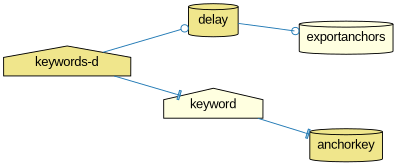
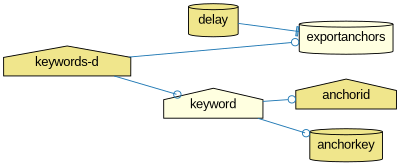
edge "delay" -> "exportanchors": arrowhead odot -> tee
edge "keywords-d" -> "delay": now "keywords-d" -> "exportanchors"
edge "keywords-d" -> "keyword": arrowhead tee -> odot
node "anchorid": added
edge "keyword" -> "anchorkey": arrowhead tee -> odot
